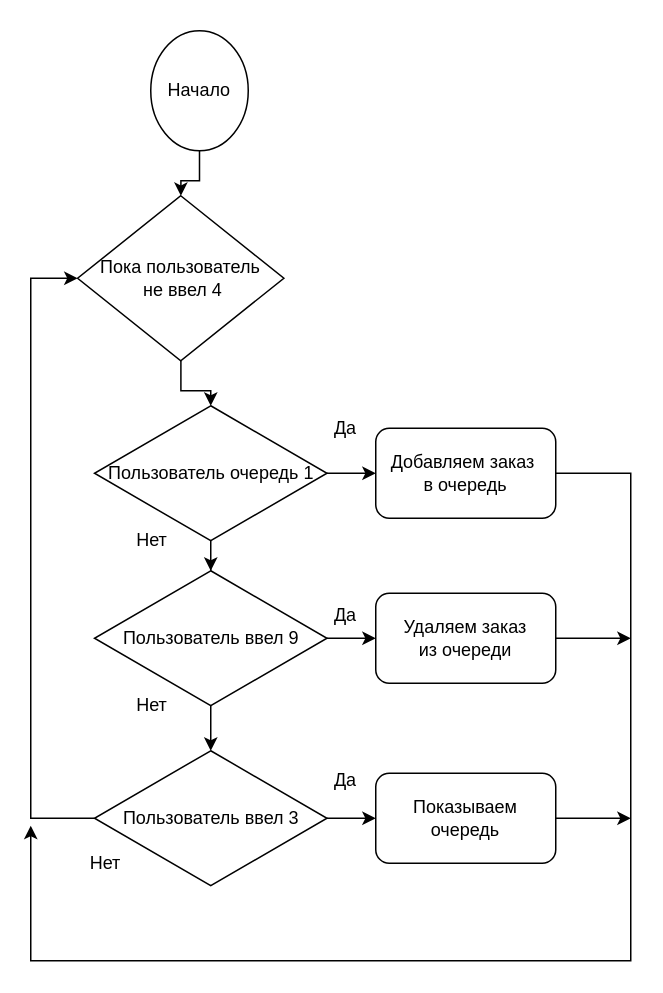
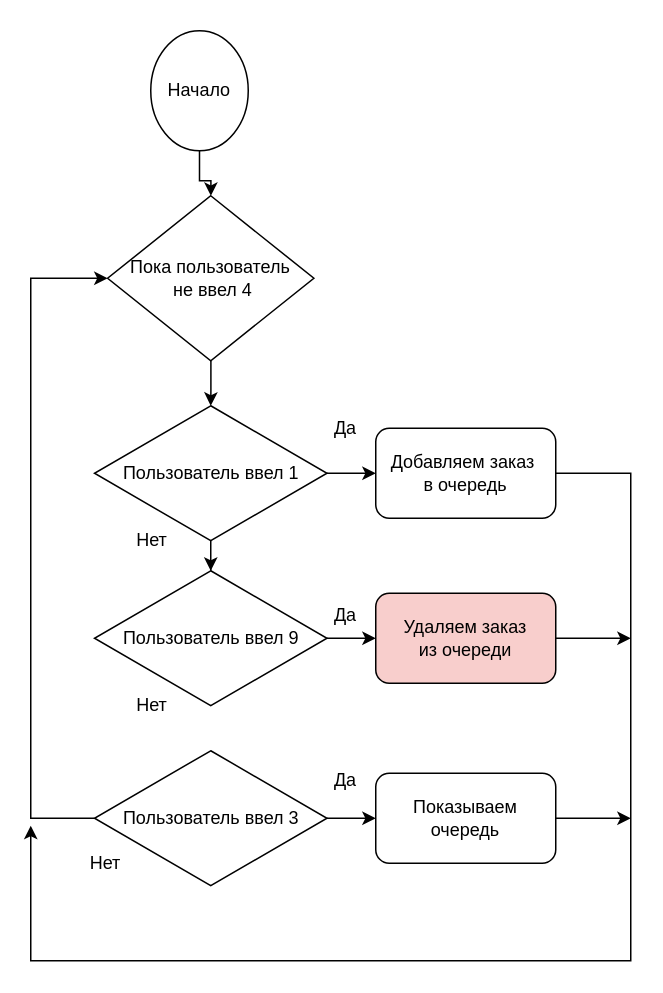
node "Пока пользователь не ввел 4": moved (181, 278) -> (211, 278)
node "Пользователь очередь 1": label "Пользователь очередь 1" -> "Пользователь ввел 1"
node "Удаляем заказ из очереди": fillcolor #ffffff -> #f8cecc
edge "Пользователь ввел 9" -> "Пользователь ввел 3": removed
